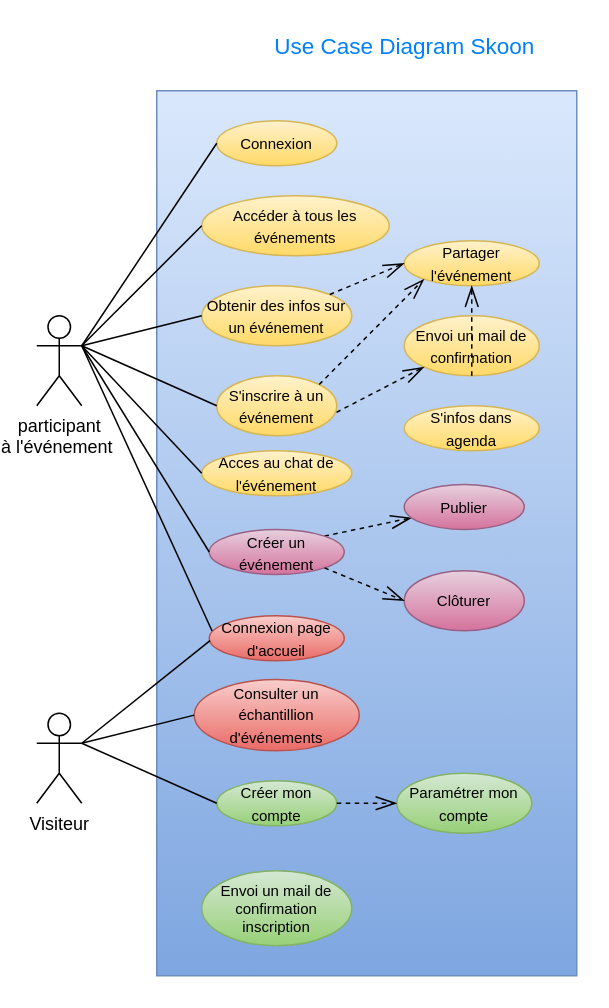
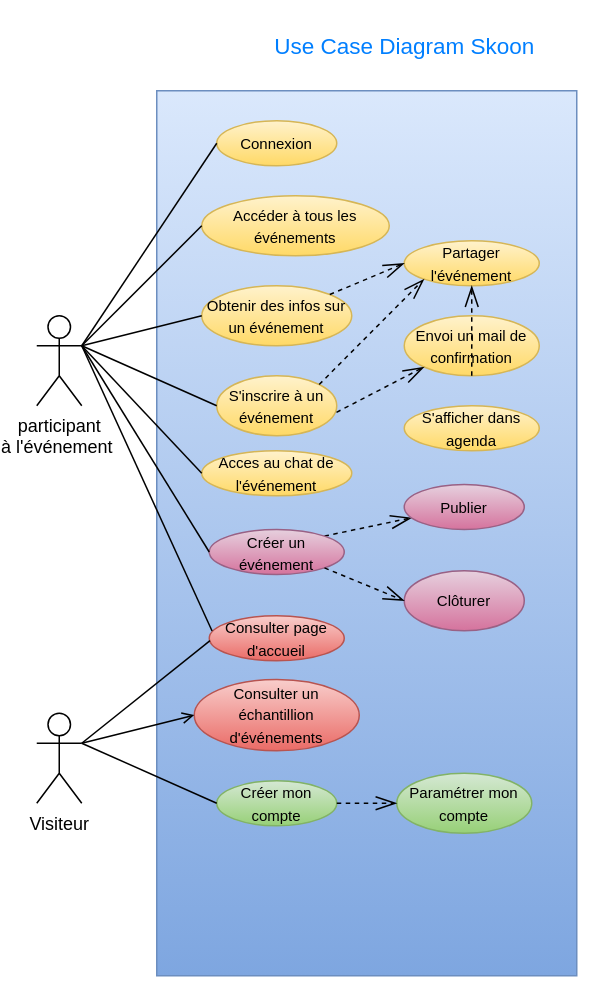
node "S'infos dans agenda": label "S'infos dans agenda" -> "S'afficher dans agenda"
node "Connexion page d'accueil": label "Connexion page d'accueil" -> "Consulter page d'accueil"
edge "Consulter un échantillion d'événements" -- "Visiteur": arrowhead none -> open
node "Envoi un mail de confirmation inscription": removed
